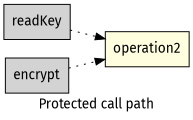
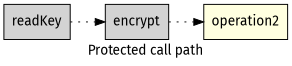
edge "readKey" -> "operation2": now "readKey" -> "encrypt"
